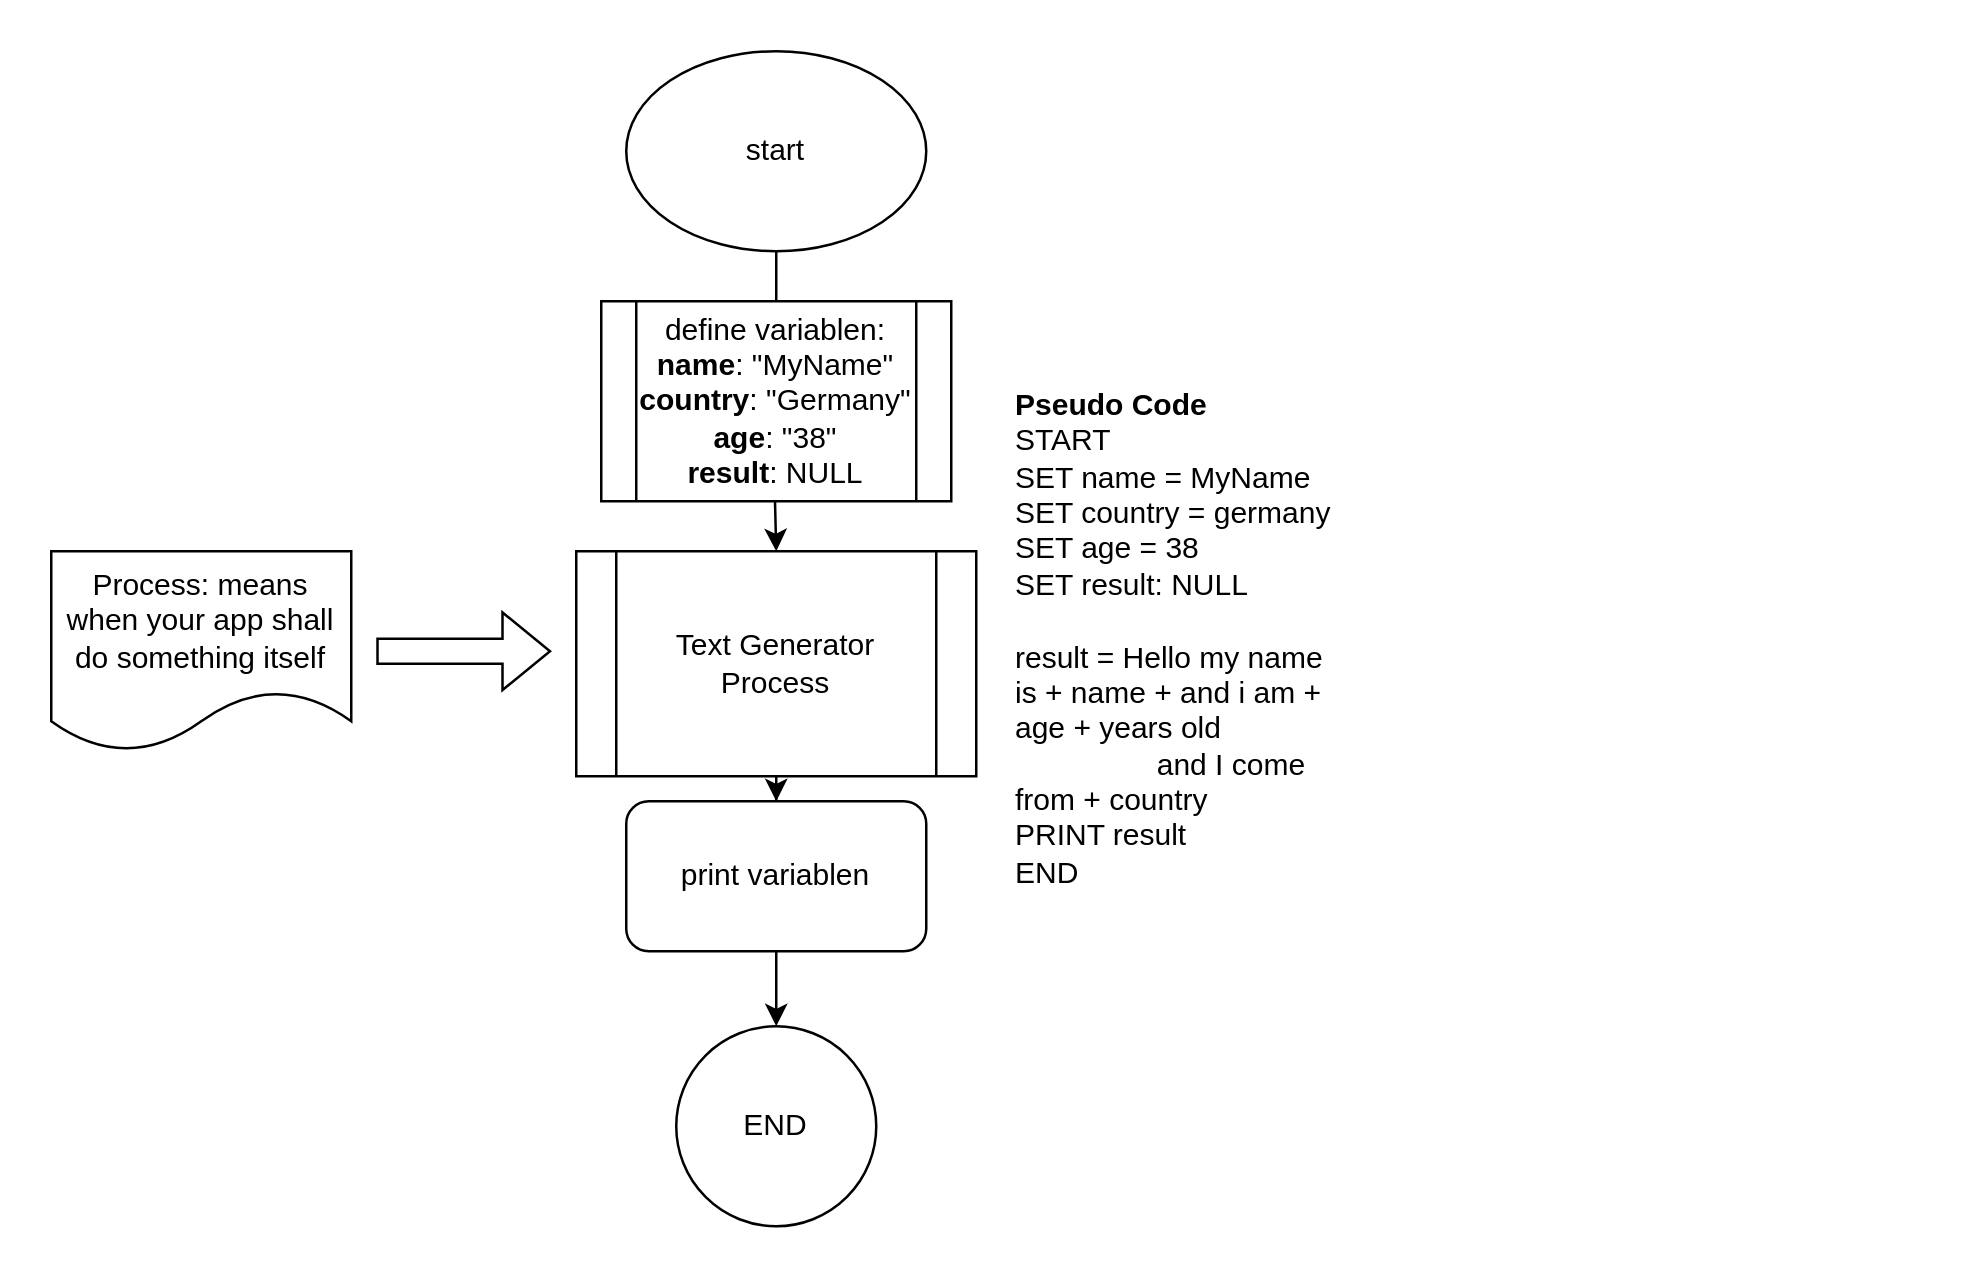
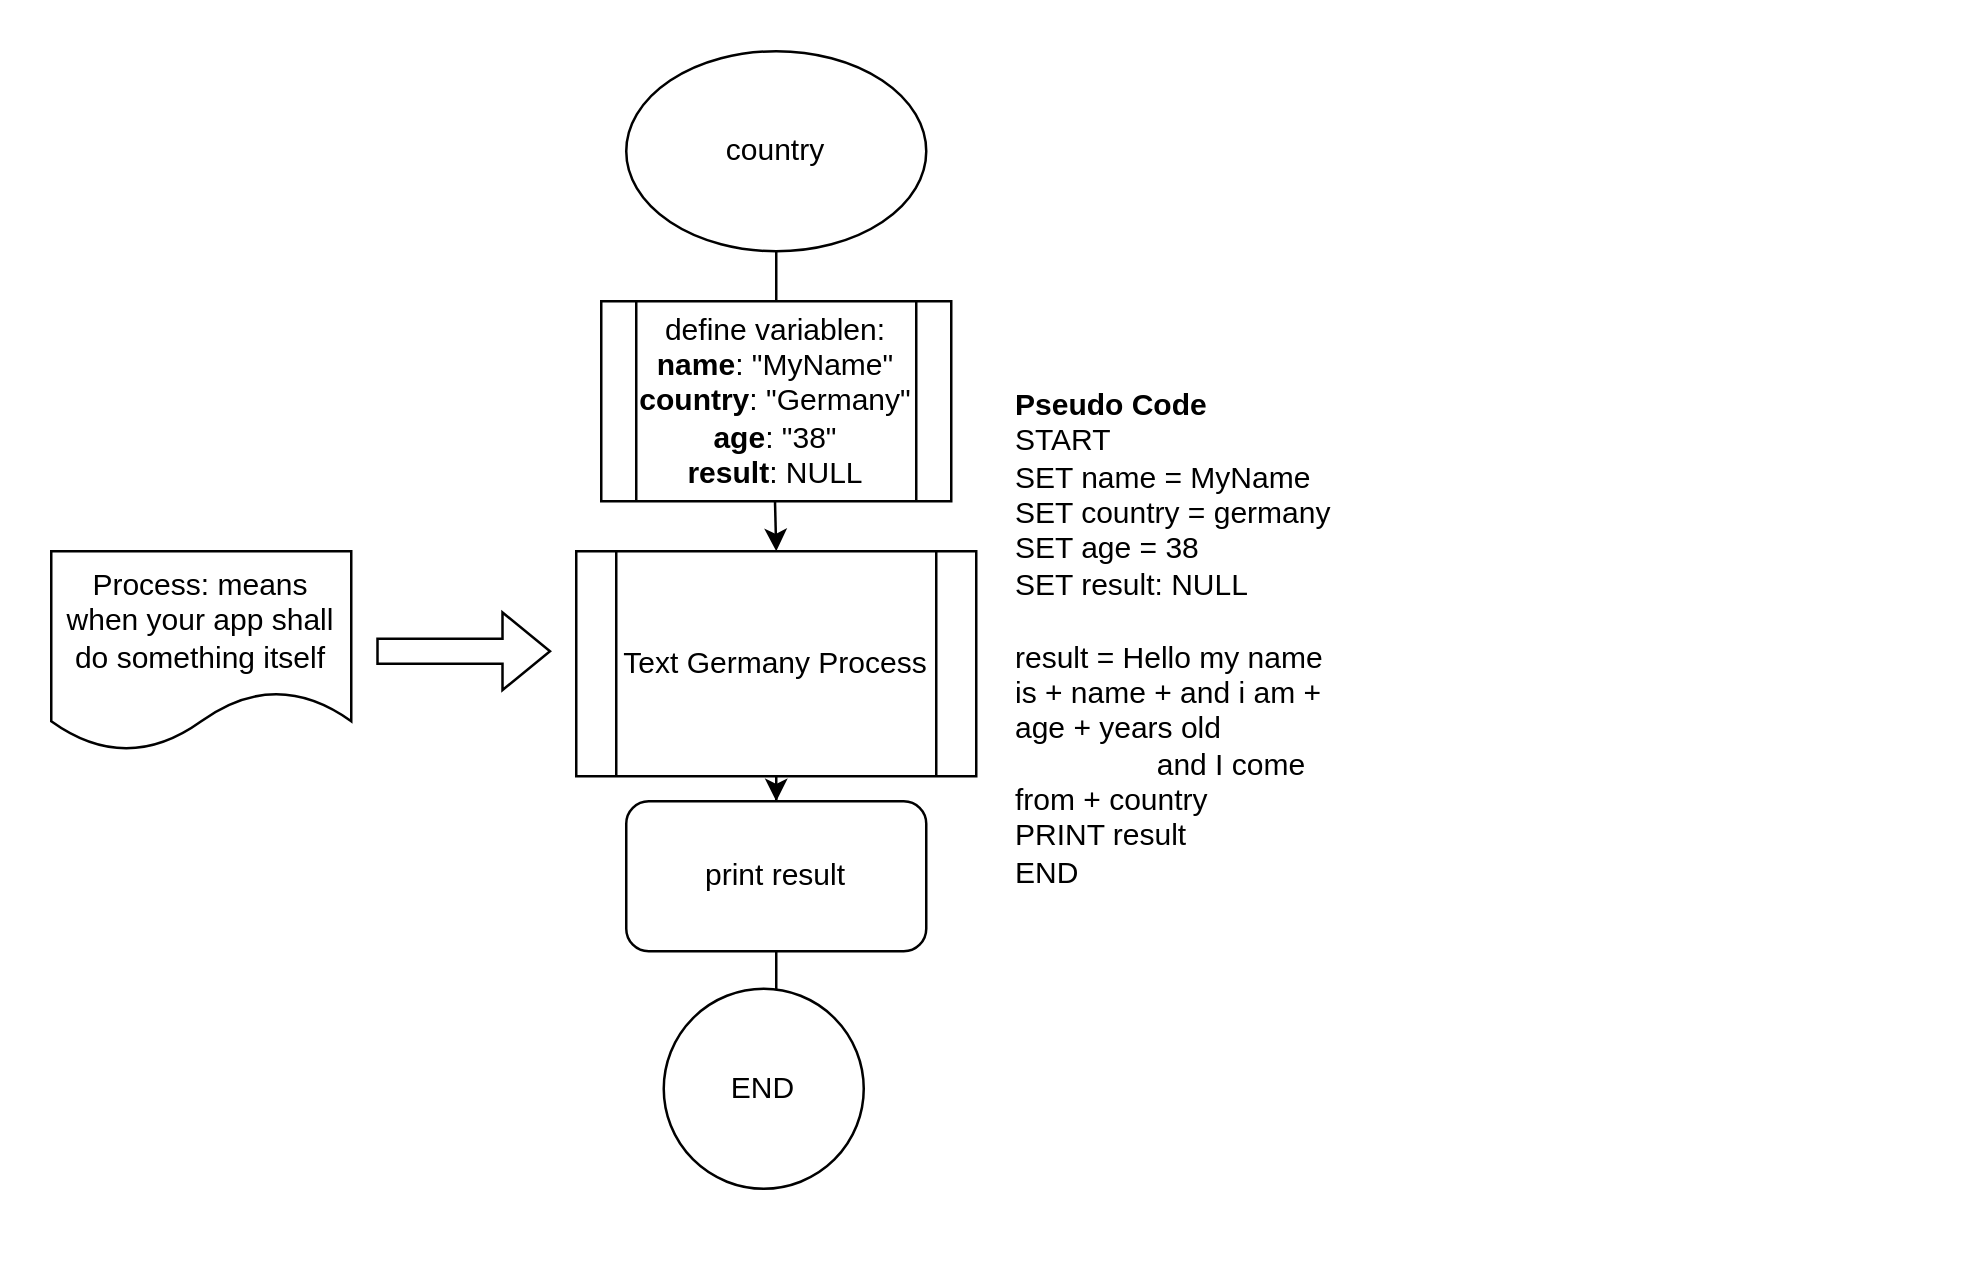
node "start": label "start" -> "country"
node "Text Generator Process": label "Text Generator Process" -> "Text Germany Process"
node "print variablen": label "print variablen" -> "print result"
node "END": moved (776, 1126) -> (764, 1089)
